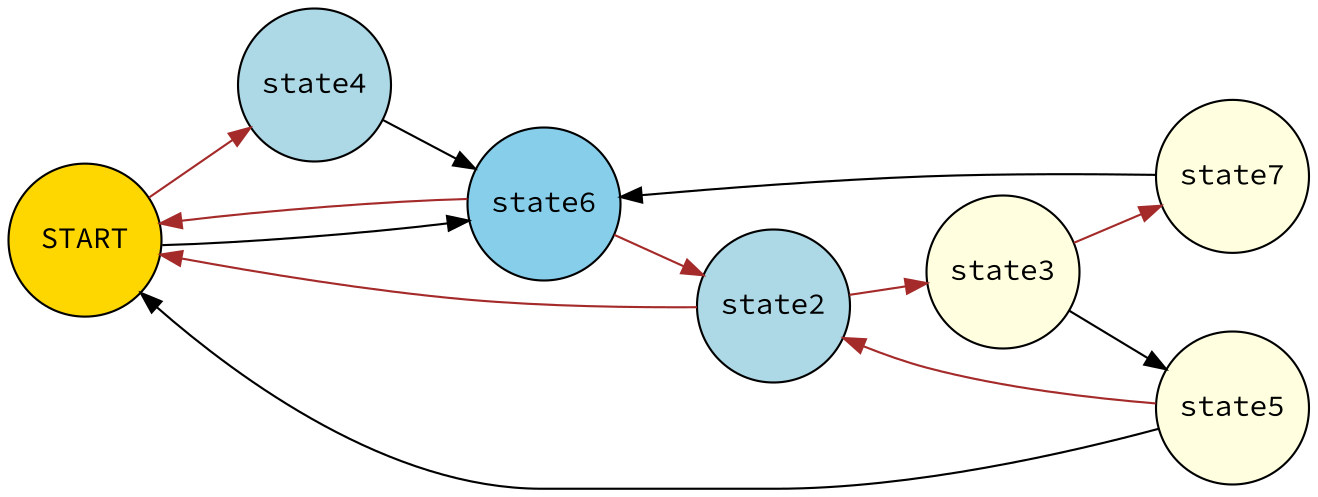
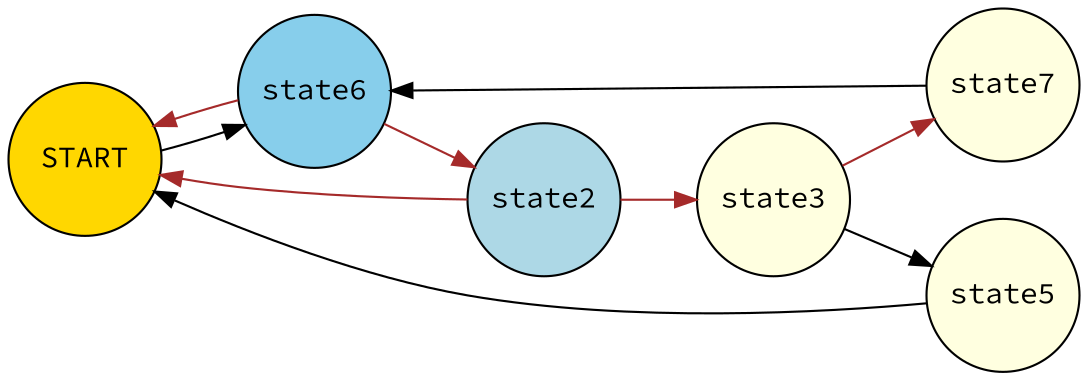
node "state4": removed
edge "state5" -> "state2": removed
